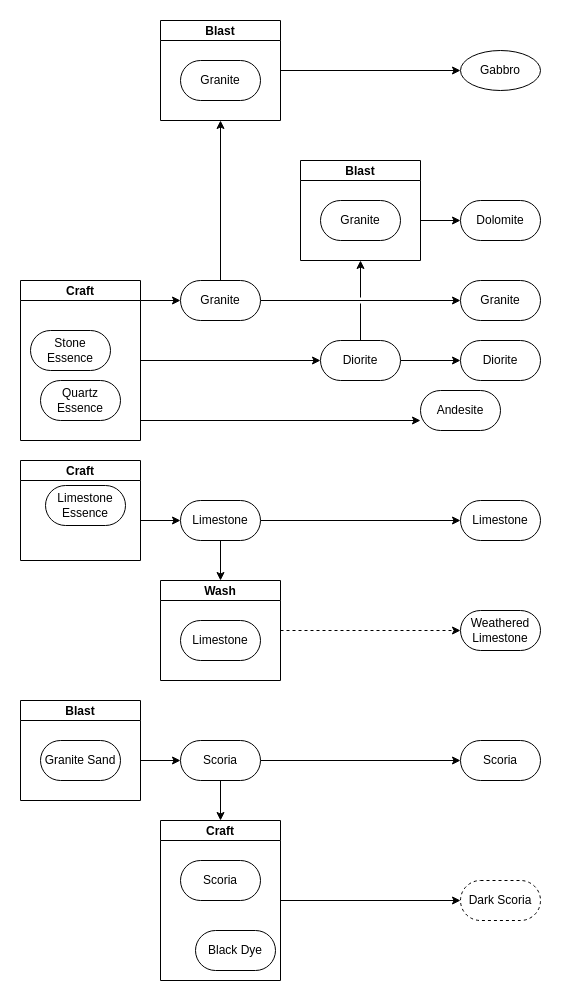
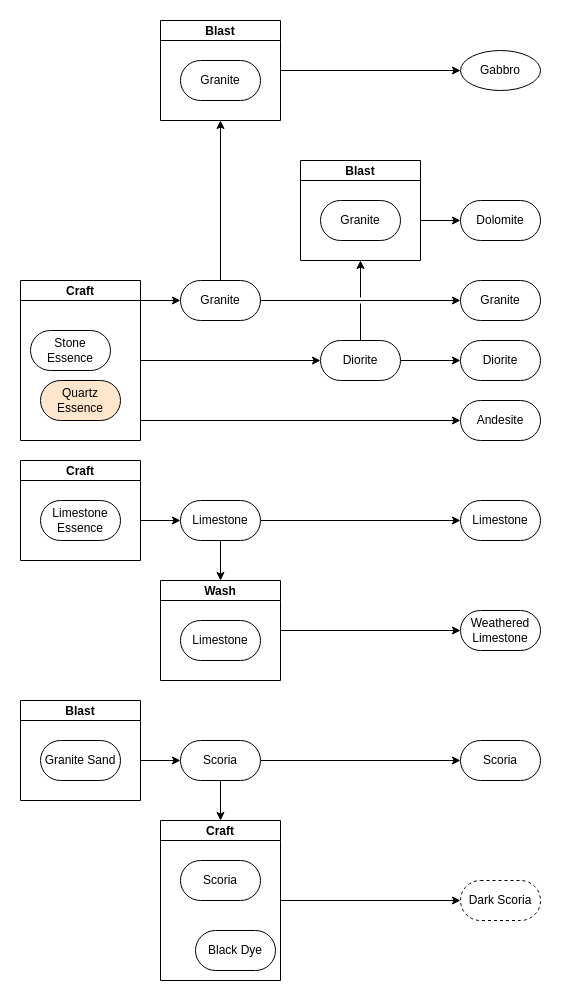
node "Quartz Essence": fillcolor #ffffff -> #ffe6cc
node "Andesite": moved (461, 411) -> (501, 421)
node "Limestone Essence": moved (86, 506) -> (81, 521)
edge "Wash" -> "Weathered Limestone": style dashed -> solid
